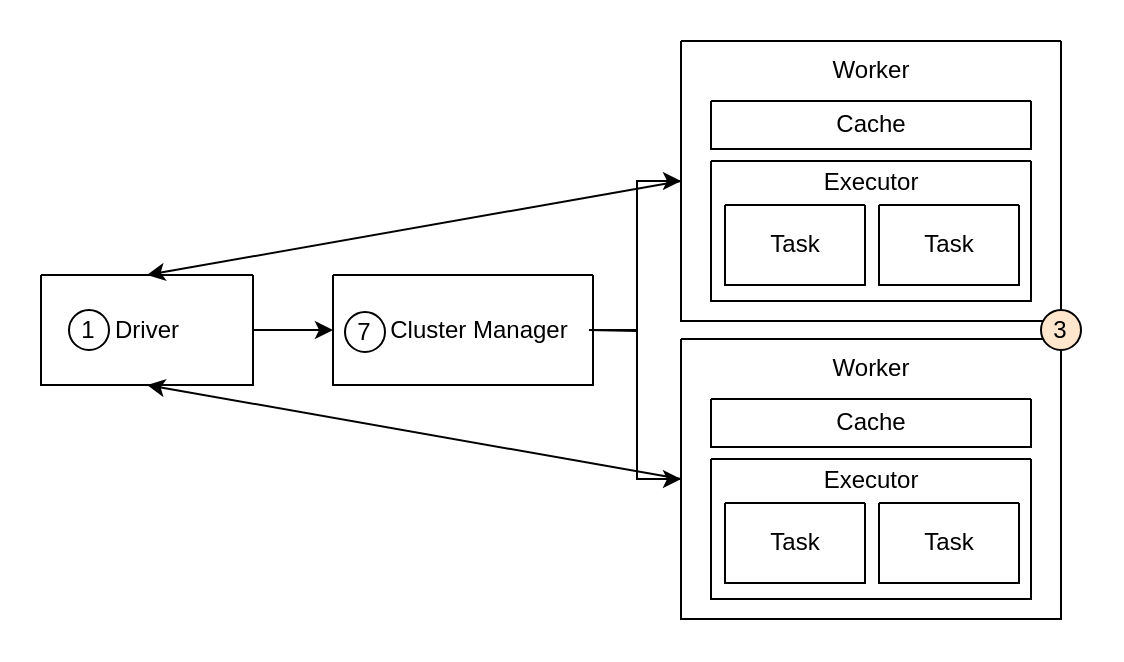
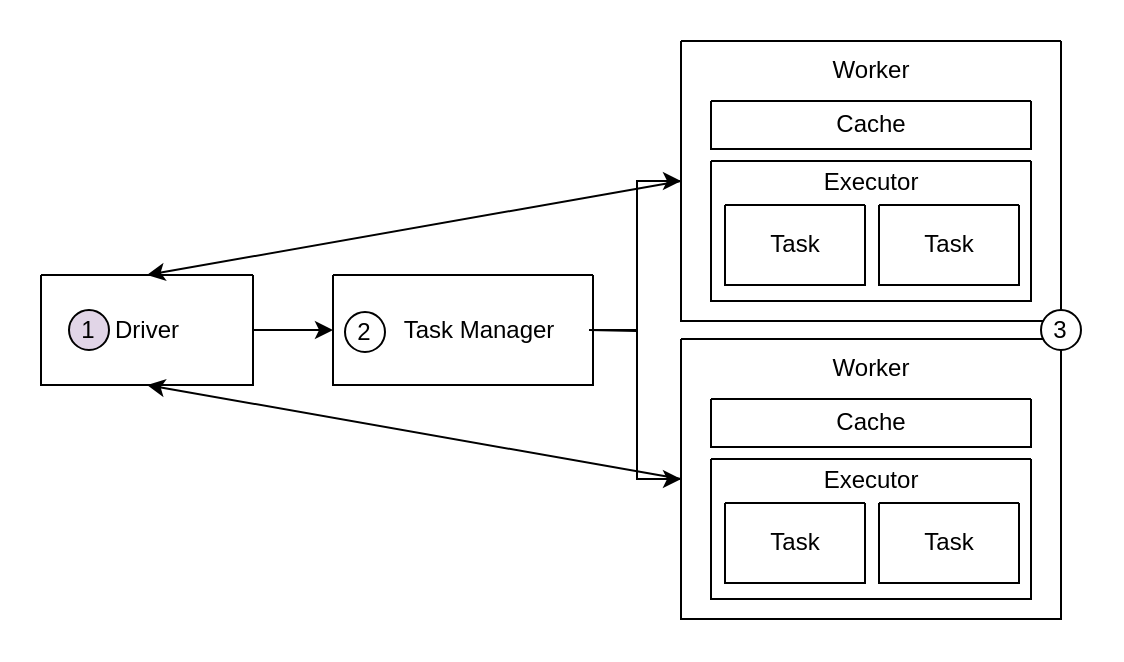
node "1": fillcolor #ffffff -> #e1d5e7
node "3": fillcolor #ffe6cc -> #ffffff
node "Cluster Manager": label "Cluster Manager" -> "Task Manager"
node "7": label "7" -> "2"
